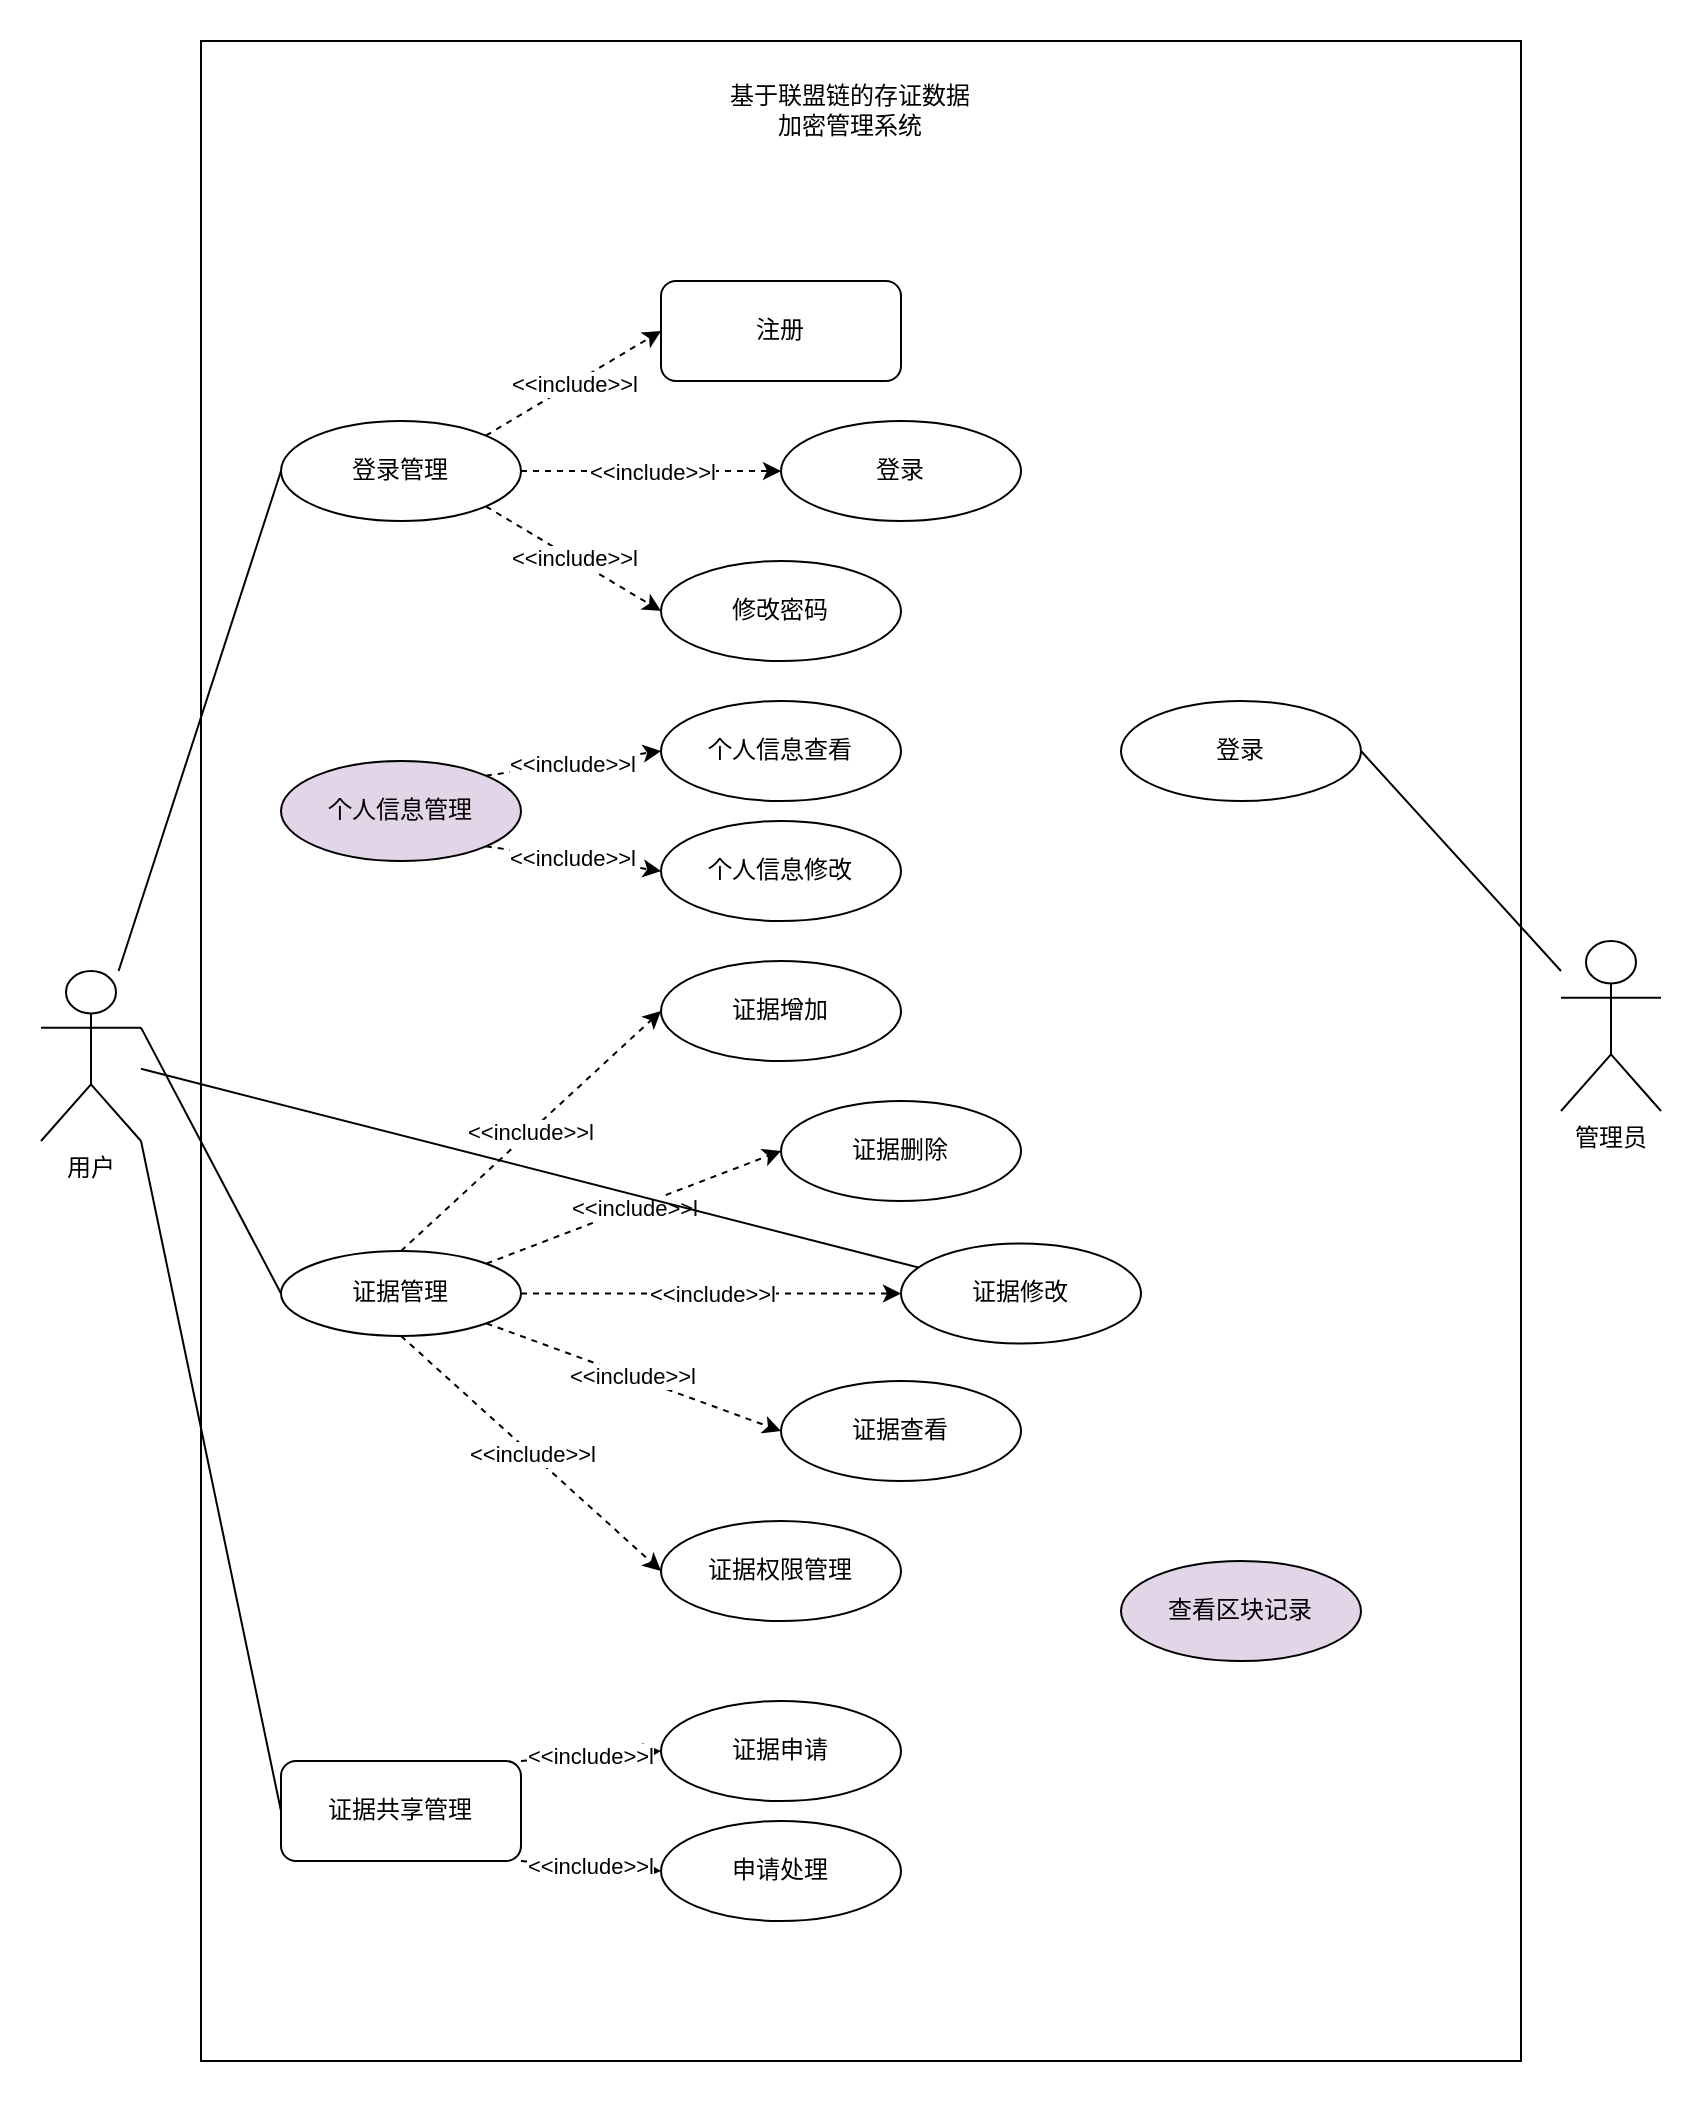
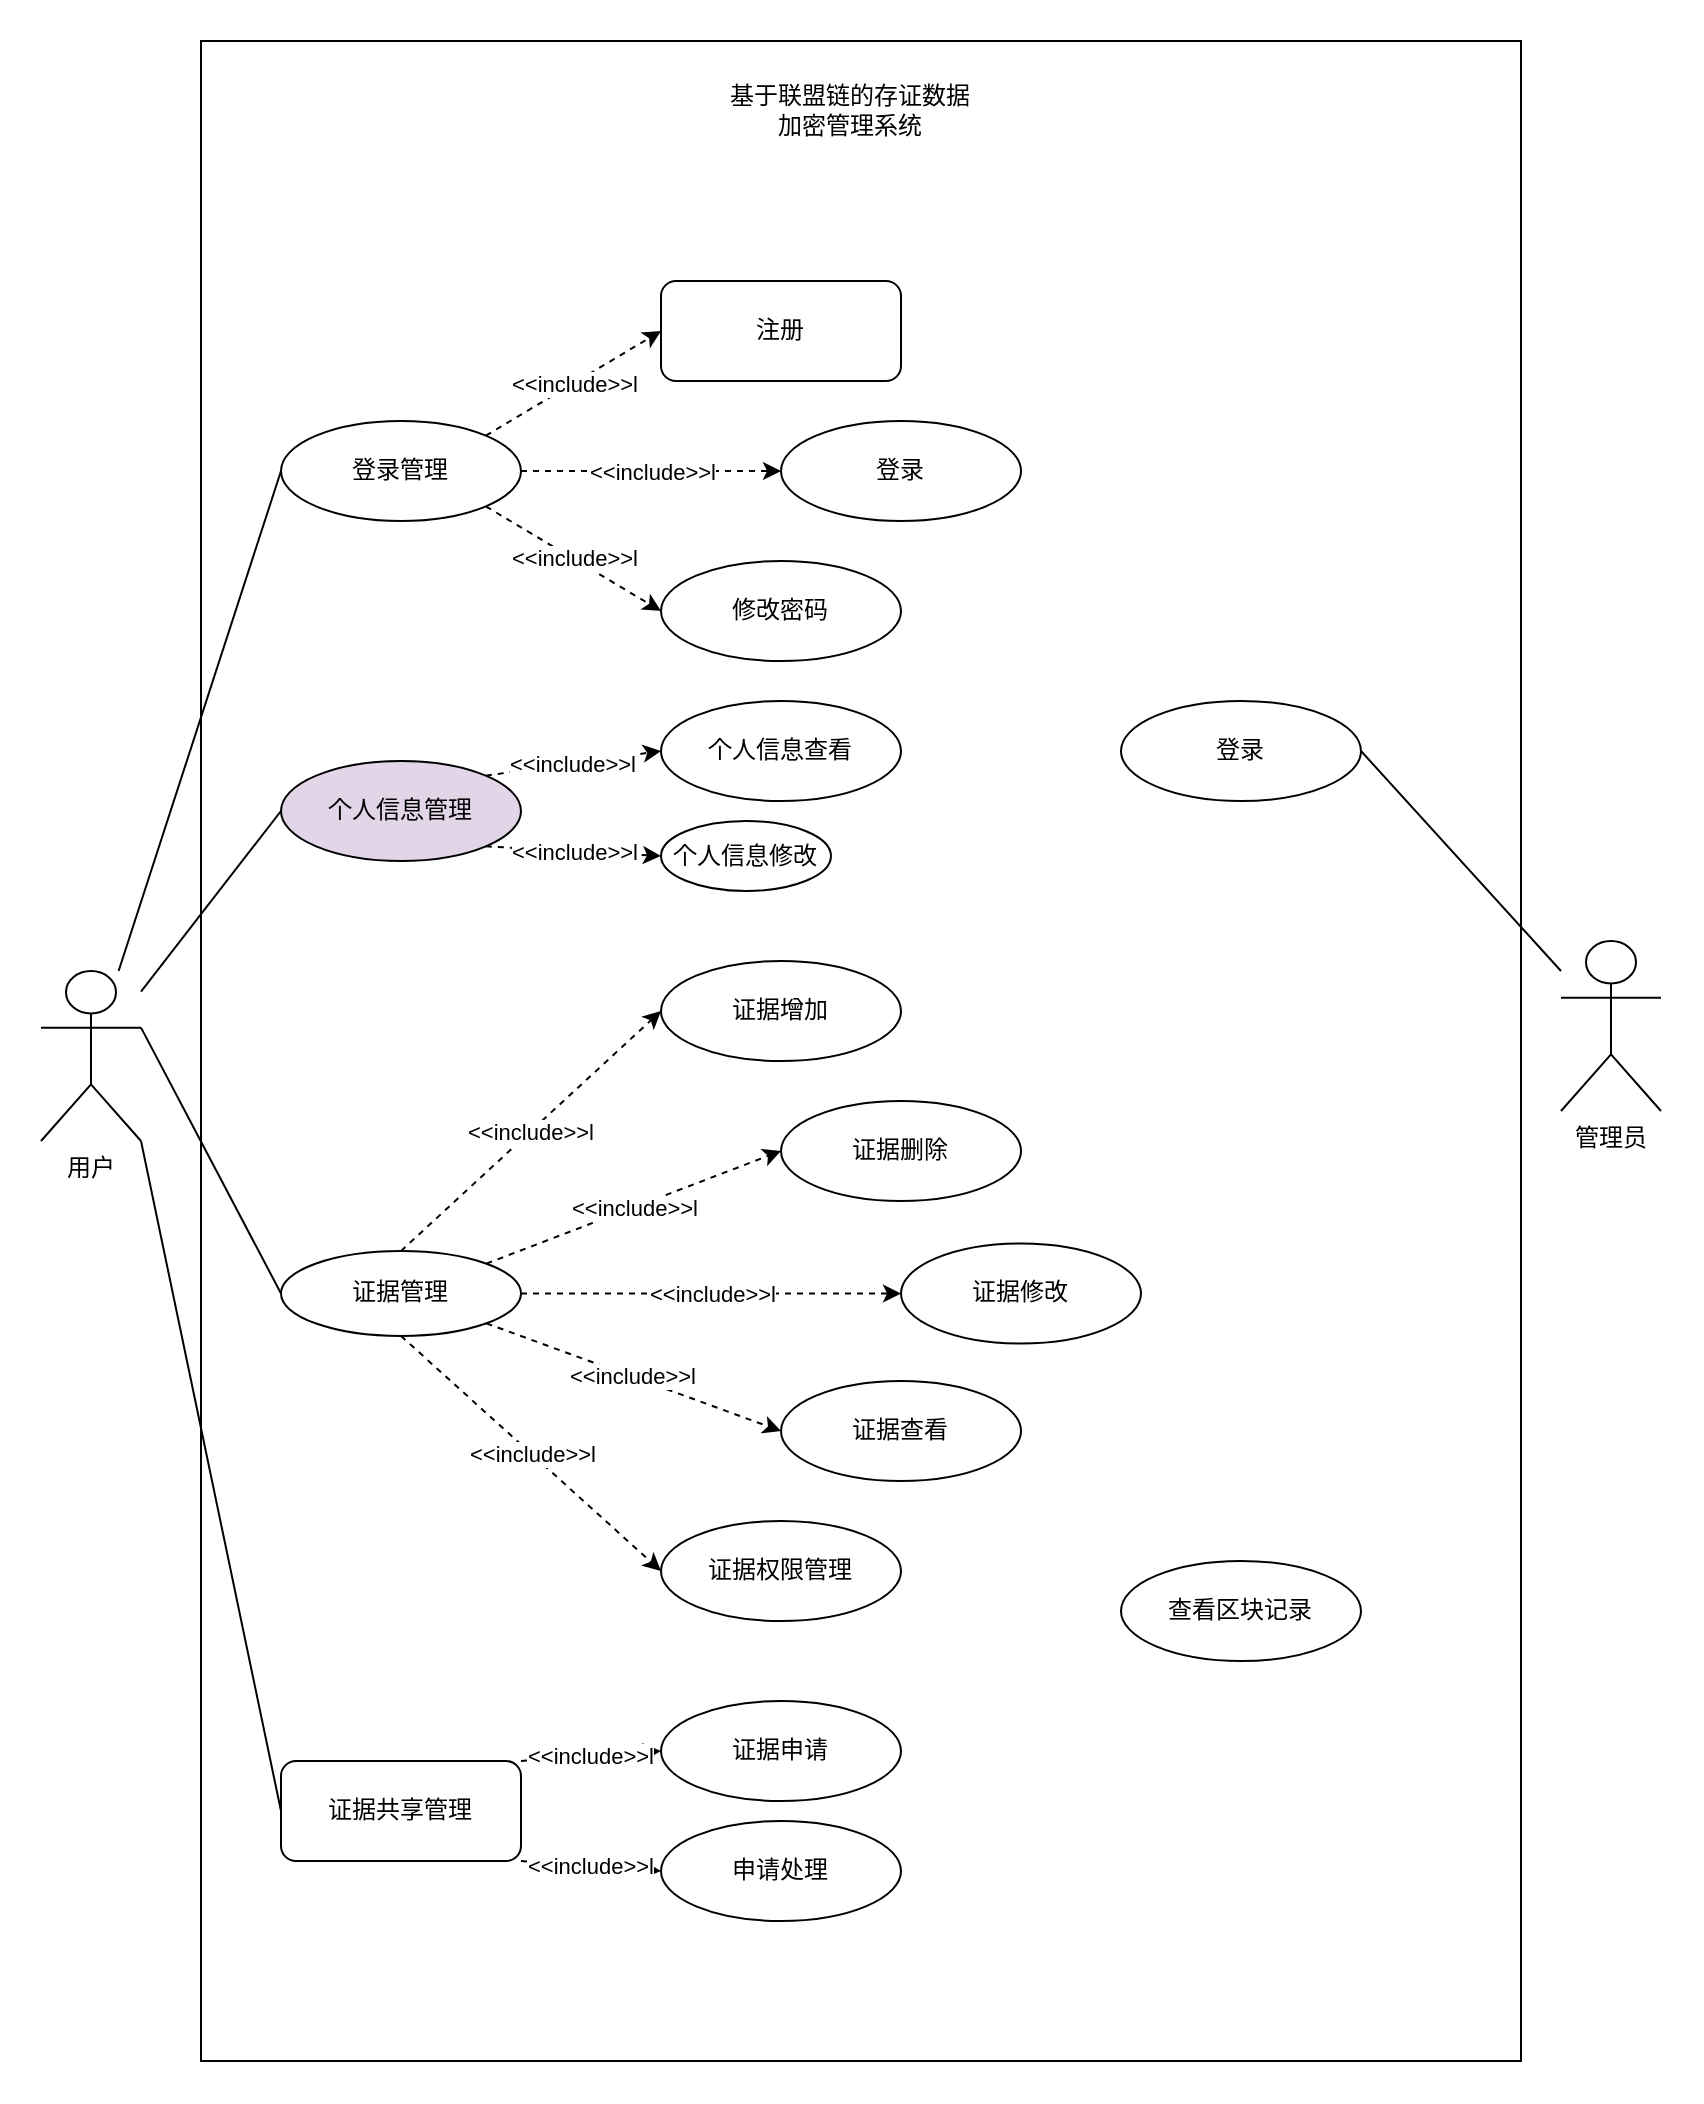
node "个人信息修改": size 240x100 -> 170x70
edge "用户" -- "证据修改": now "用户" -- "个人信息管理"
node "查看区块记录": fillcolor #e1d5e7 -> #ffffff
